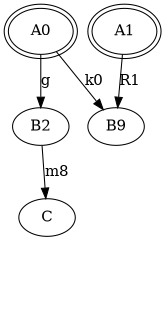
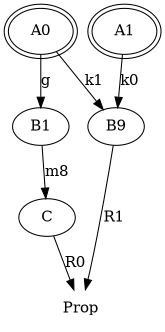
edge "A0" -> "B9": label "k0" -> "k1"
edge "A1" -> "B9": label "R1" -> "k0"
node "B2": label "B2" -> "B1"
node "Prop": added
